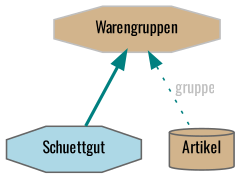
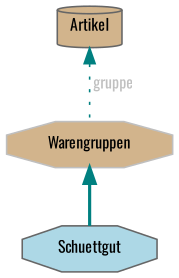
edge "Artikel" -> "Warengruppen": reversed
